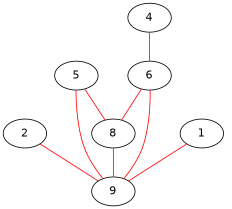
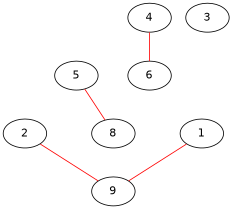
node "3": added
edge "6" -- "8": removed
edge "5" -- "9": removed
edge "6" -- "9": removed
edge "8" -- "9": removed
